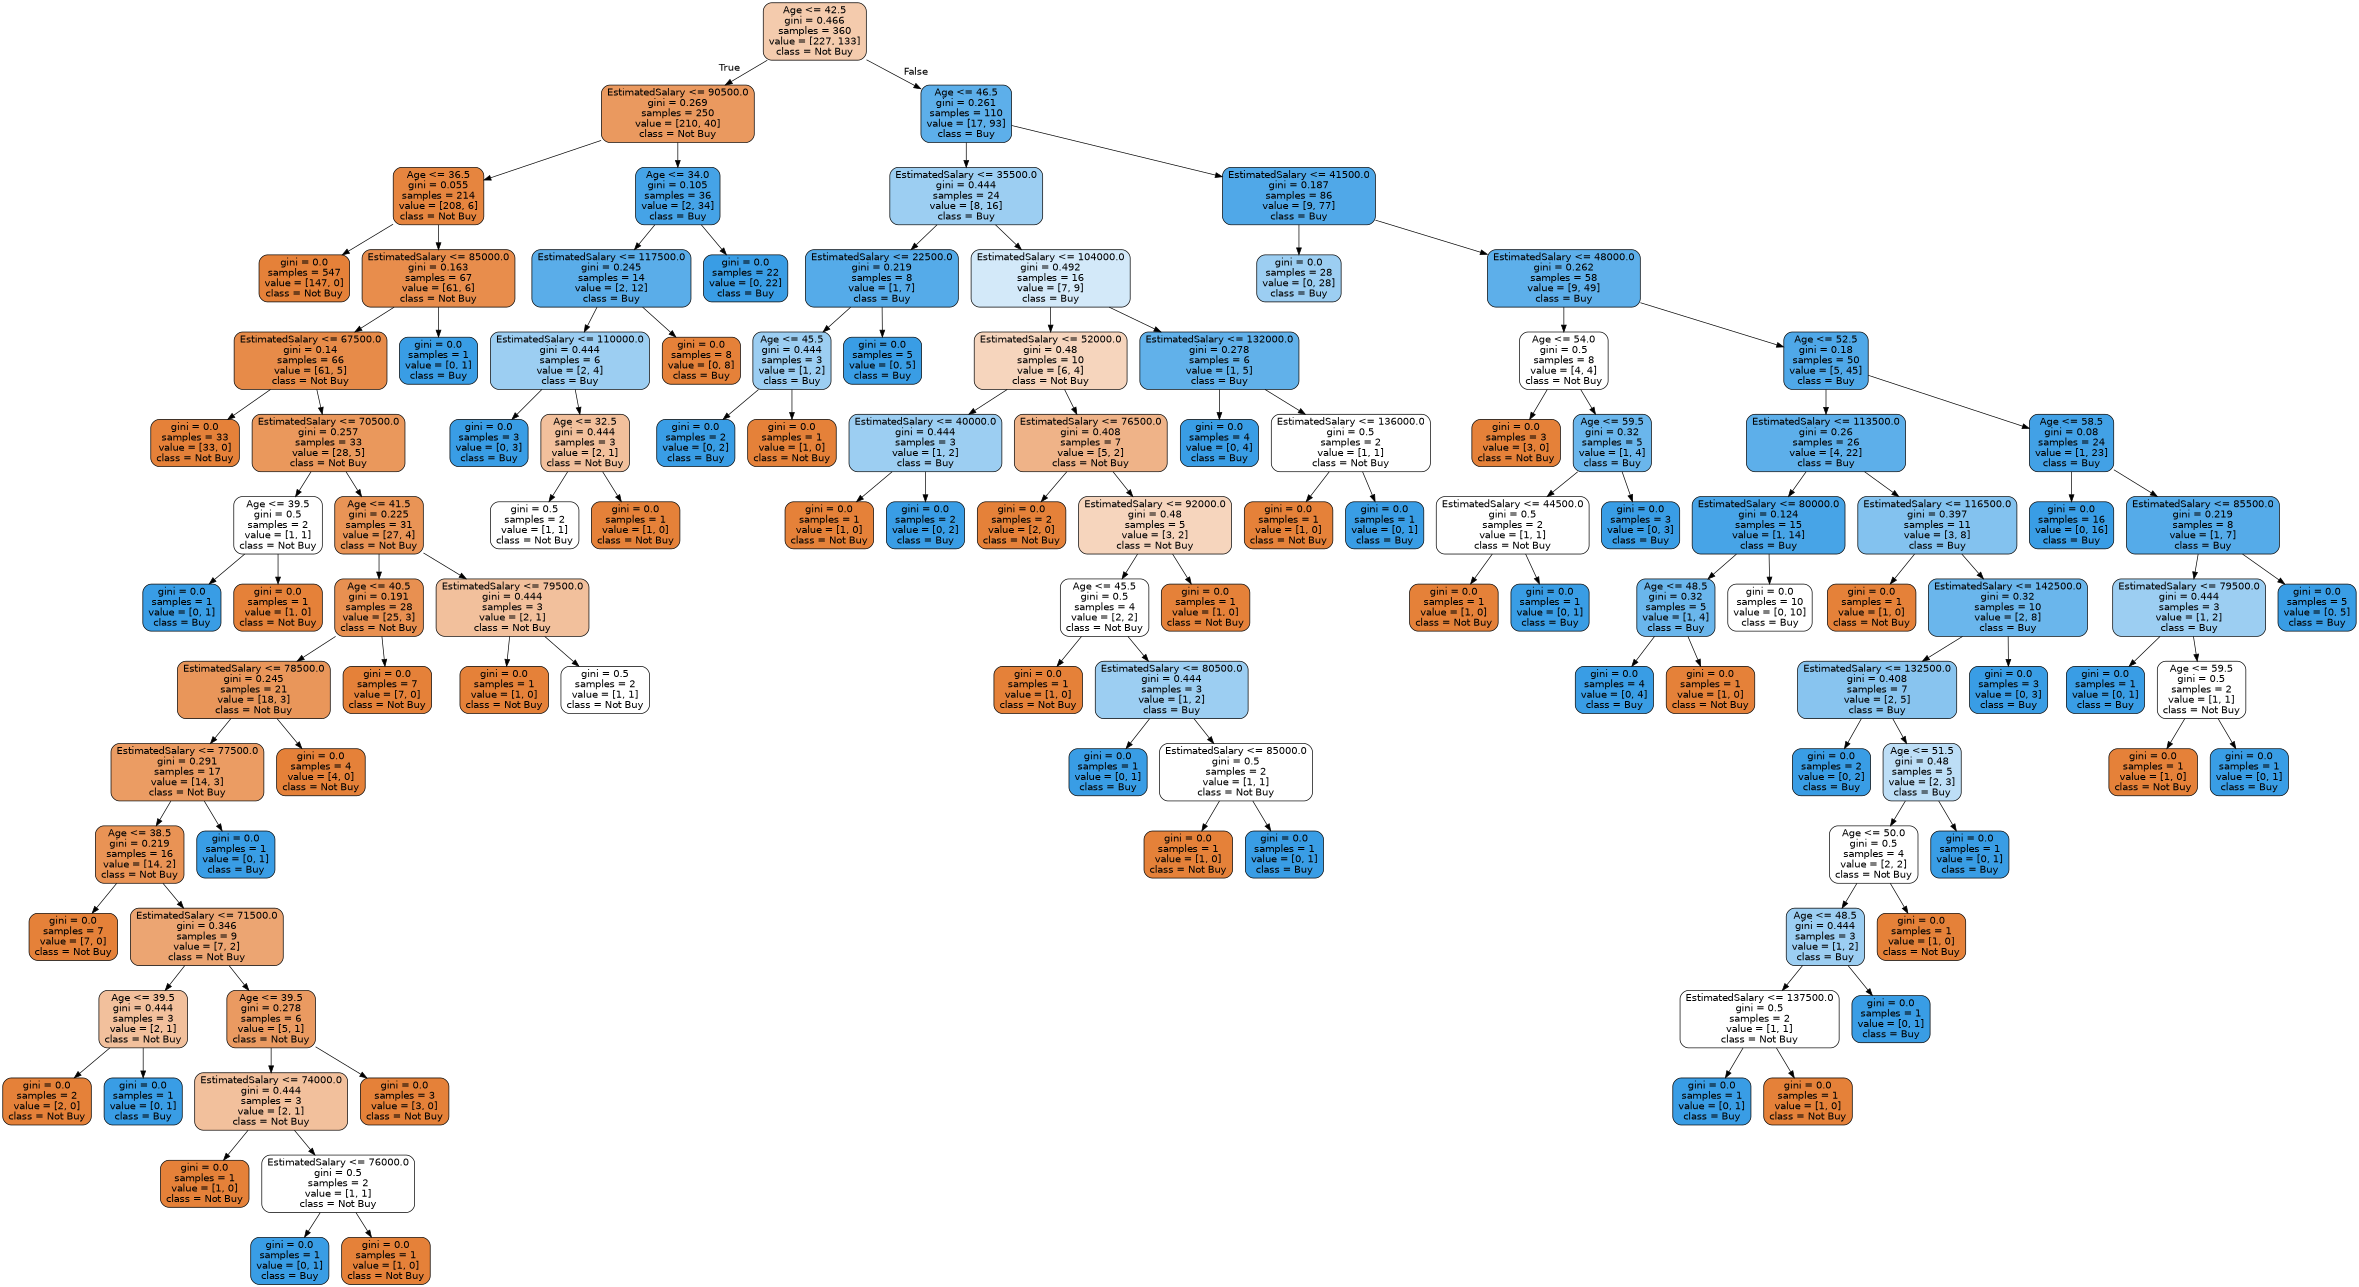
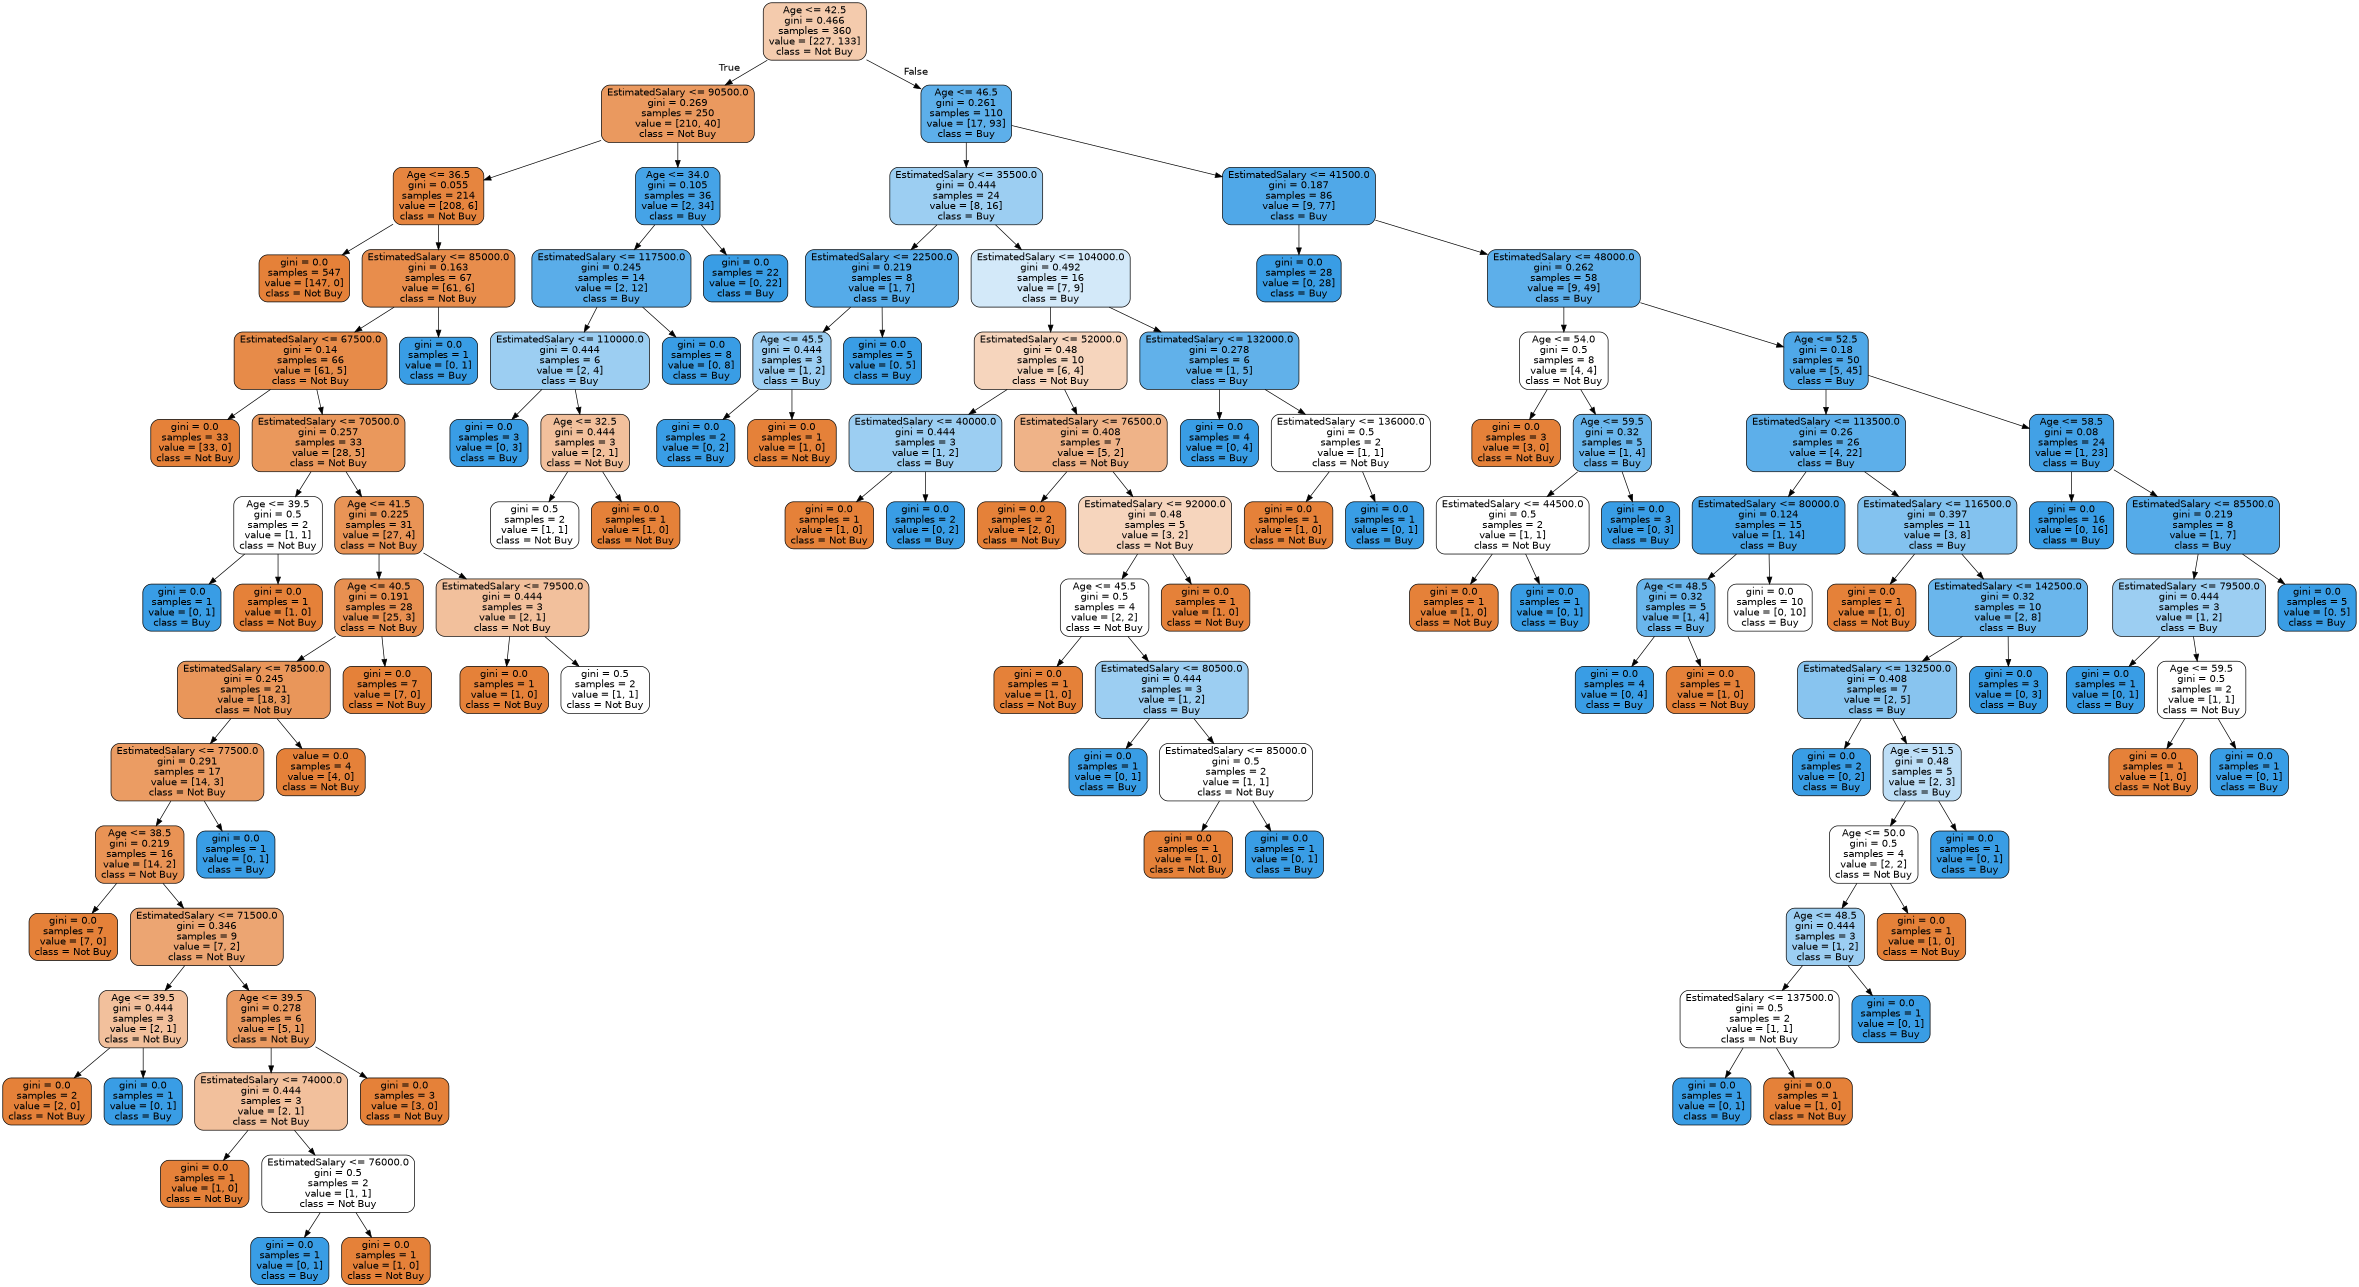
node "gini = 0.0 samples = 28 value = [0, 28] class = Buy": fillcolor #9ccef2 -> #399de5
node "gini = 0.0 samples = 8 value = [0, 8] class = Buy": fillcolor #e58139 -> #399de5
node "gini = 0.0 samples = 4 value = [4, 0] class = Not Buy": label "gini = 0.0 samples = 4 value = [4, 0] class = Not Buy" -> "value = 0.0 samples = 4 value = [4, 0] class = Not Buy"
